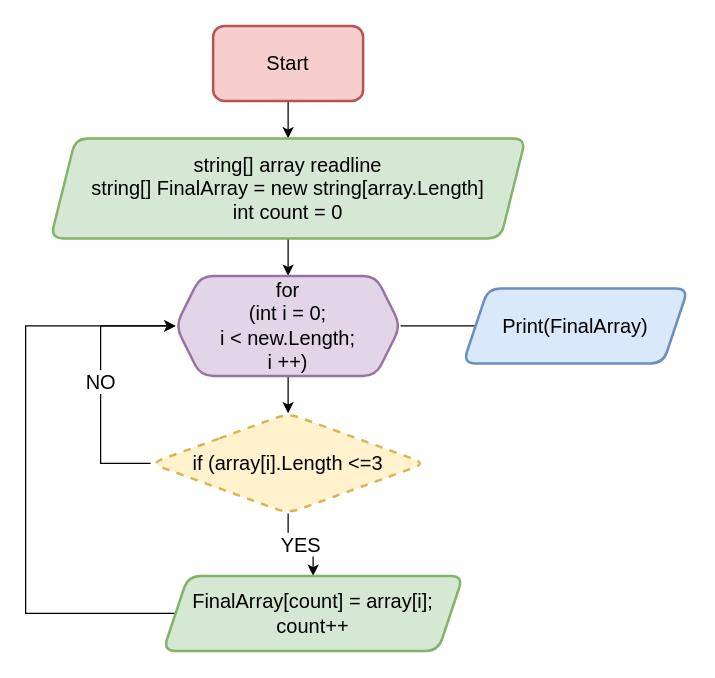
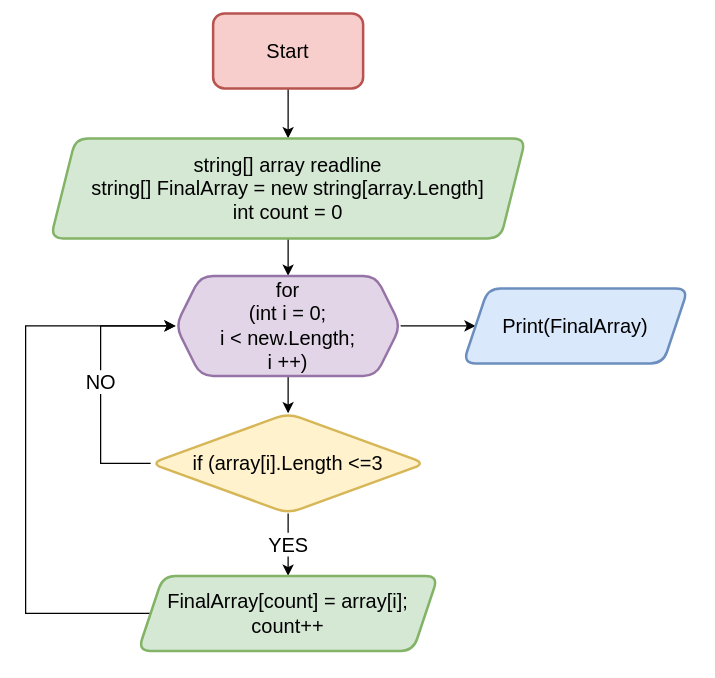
node "Start": moved (288, 63) -> (288, 51)
edge "for (int i = 0; i < new.Length; i ++)" -- "Print(FinalArray)": arrowhead none -> classic
node "if (array[i].Length <=3": style dashed -> solid
node "FinalArray[count] = array[i]; count++": moved (313, 613) -> (288, 613)
